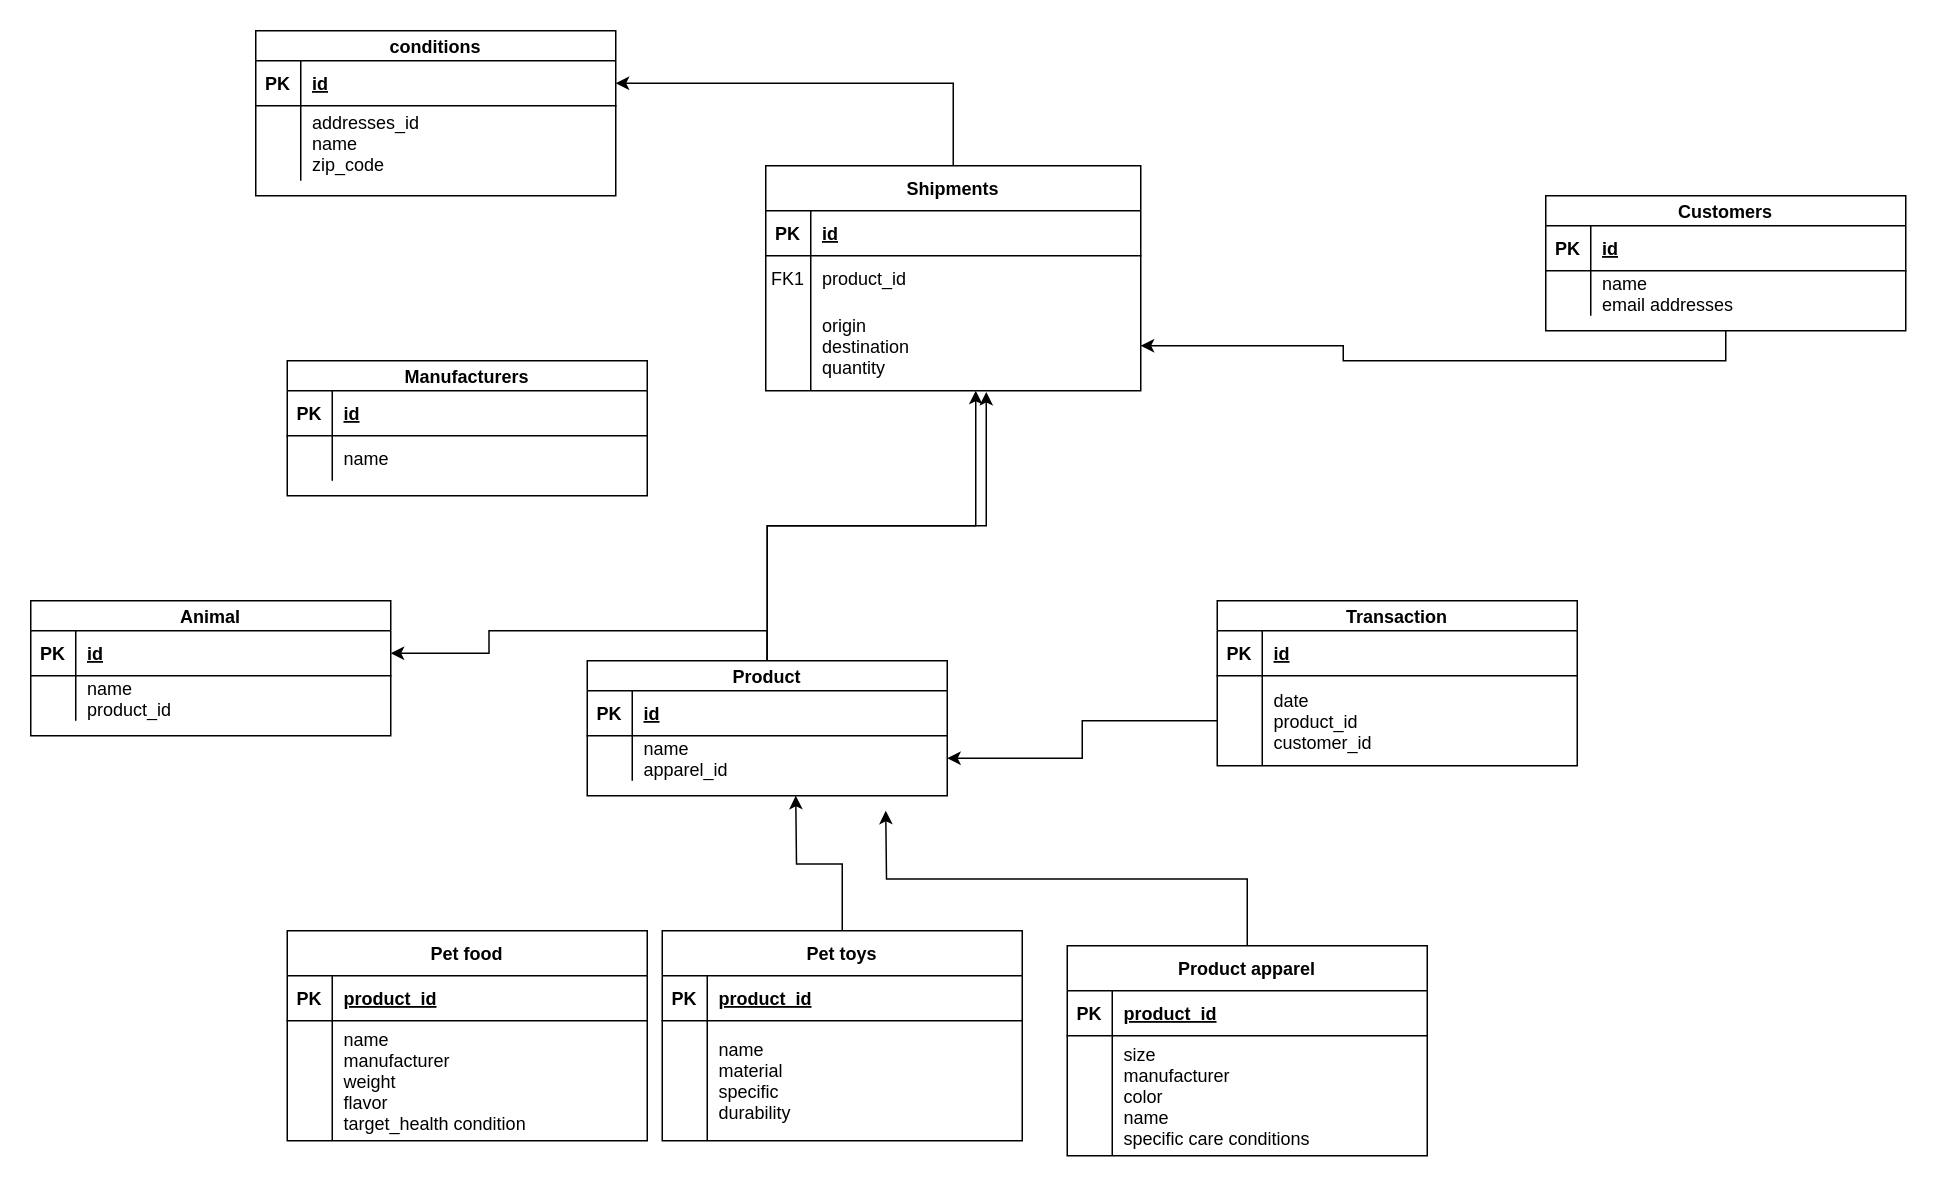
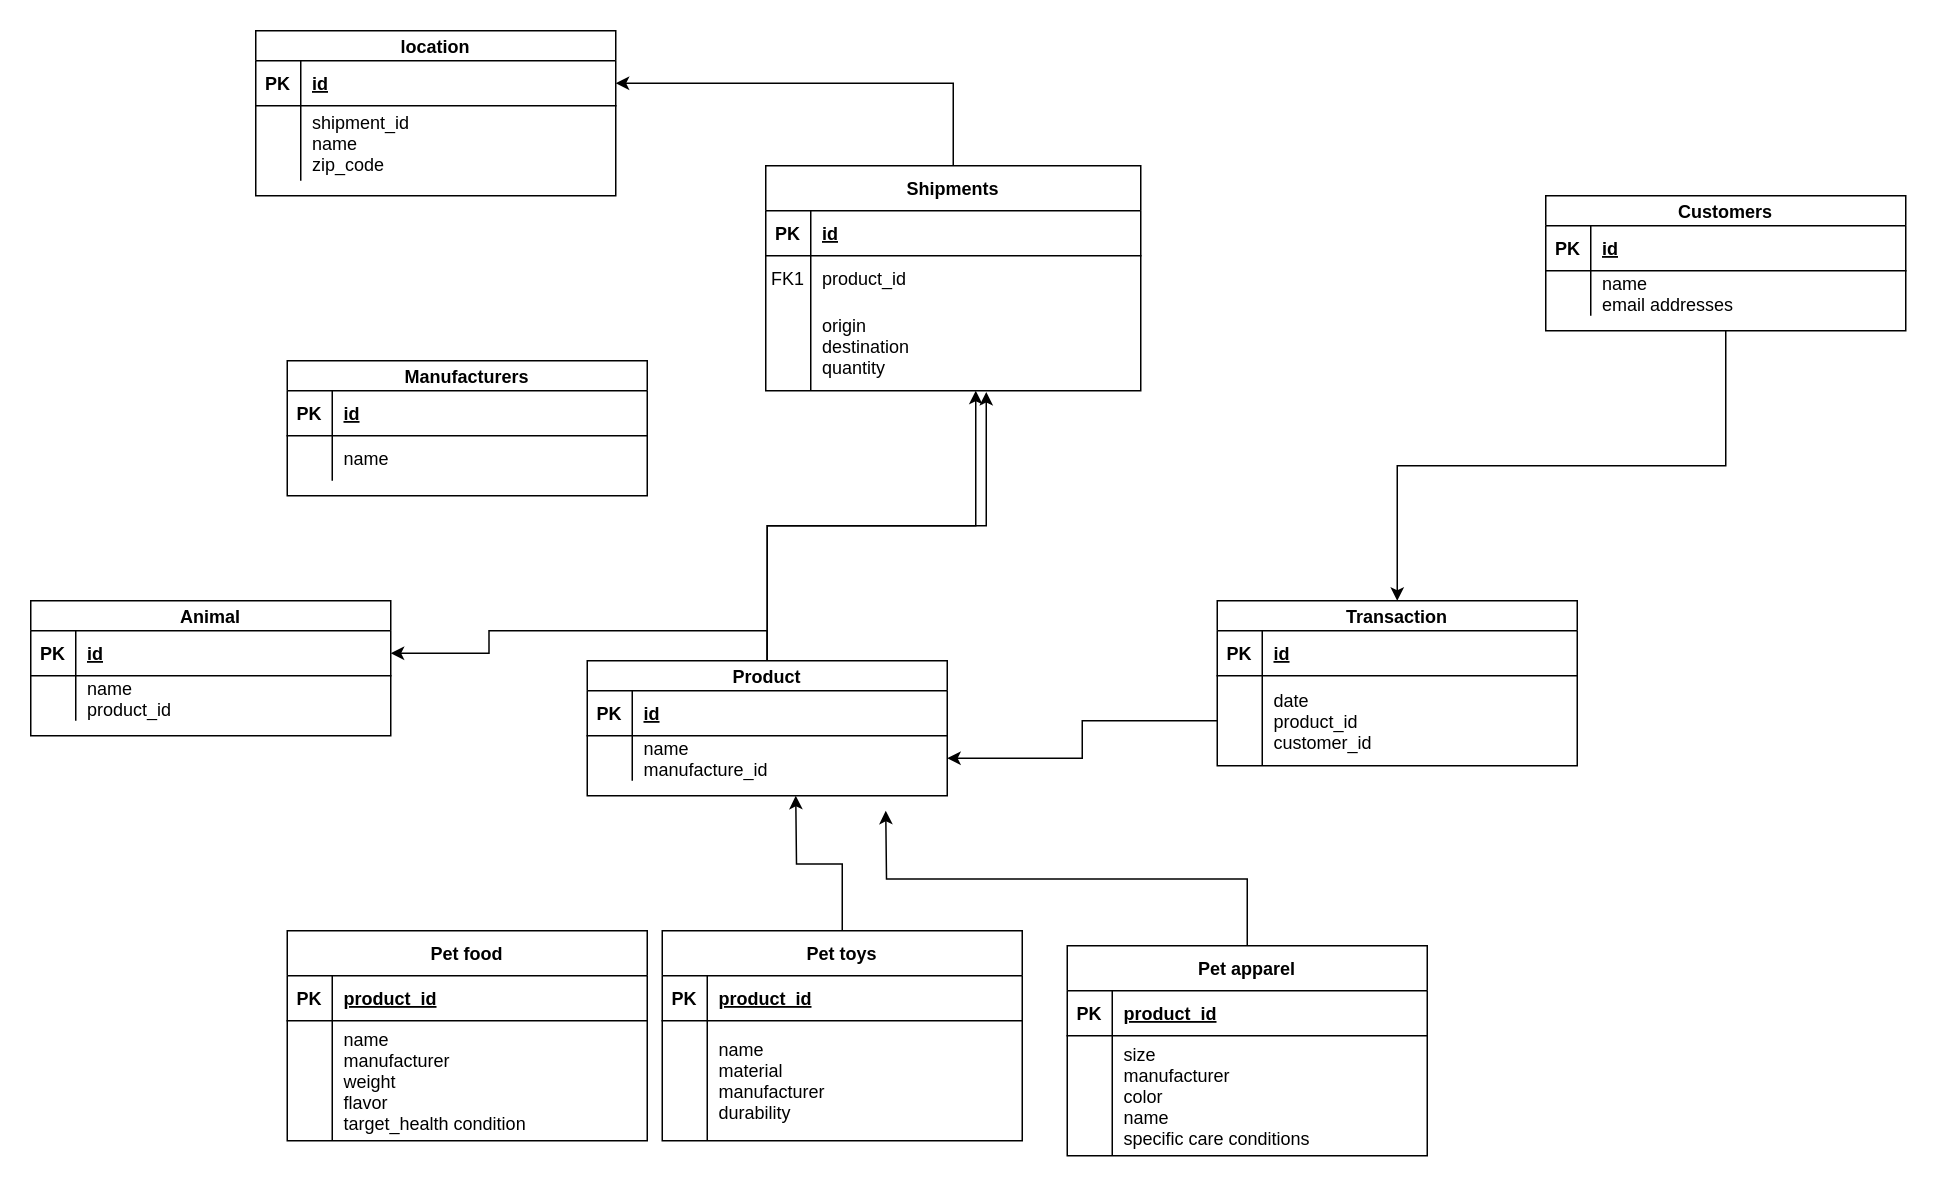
node "conditions": label "conditions" -> "location"
node "addresses_id name zip_code": label "addresses_id name zip_code" -> "shipment_id name zip_code"
edge "Customers" -> "origin destination quantity": now "Customers" -> "Transaction"
node "name apparel_id": label "name apparel_id" -> "name manufacture_id"
node "Product apparel": label "Product apparel" -> "Pet apparel"
node "name material specific durability": label "name material specific durability" -> "name material manufacturer durability"
